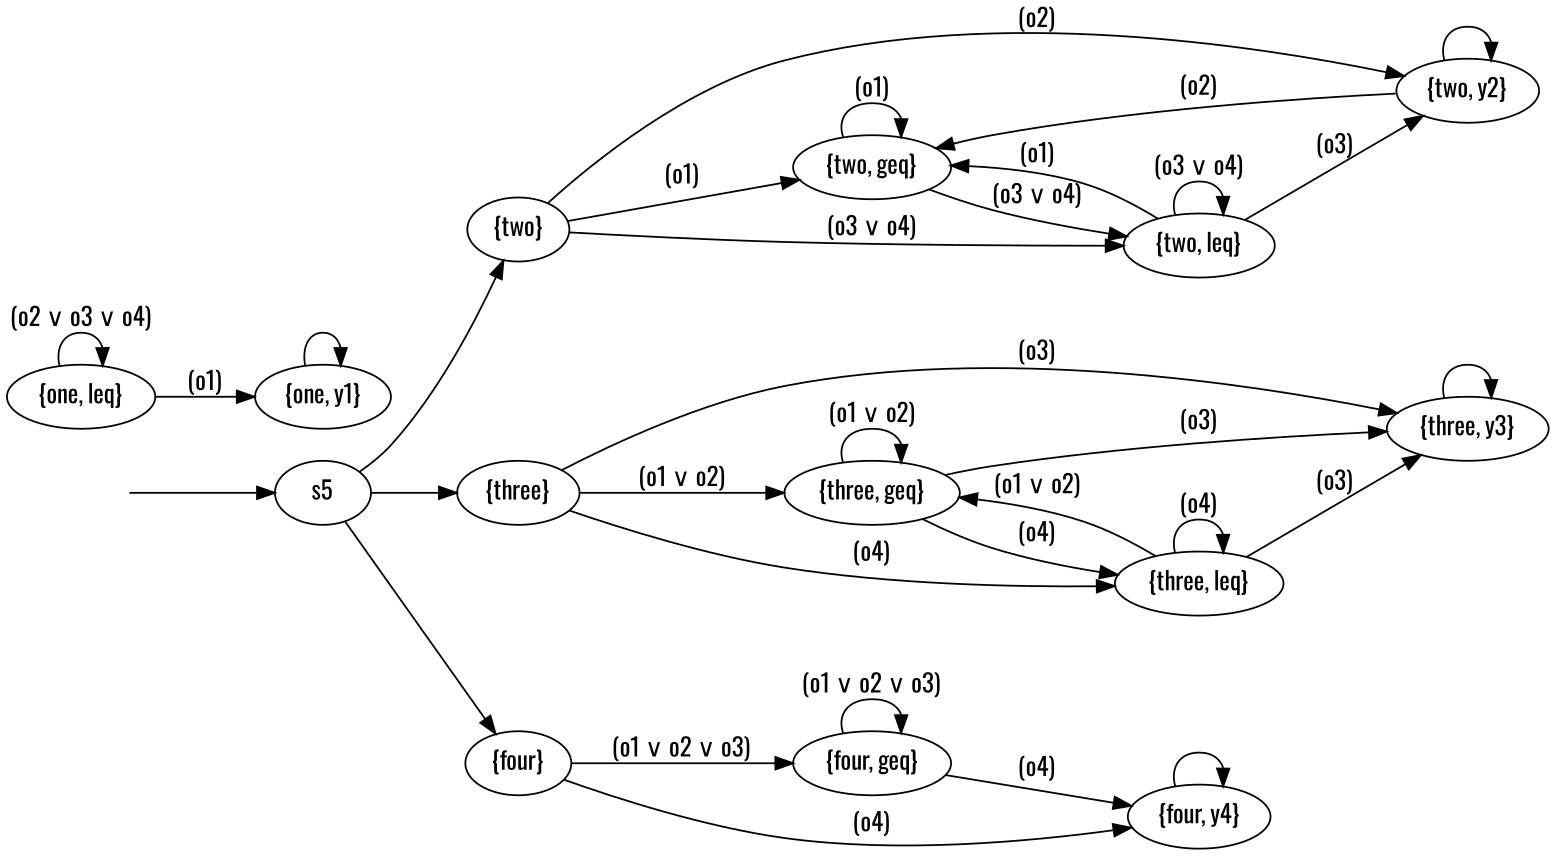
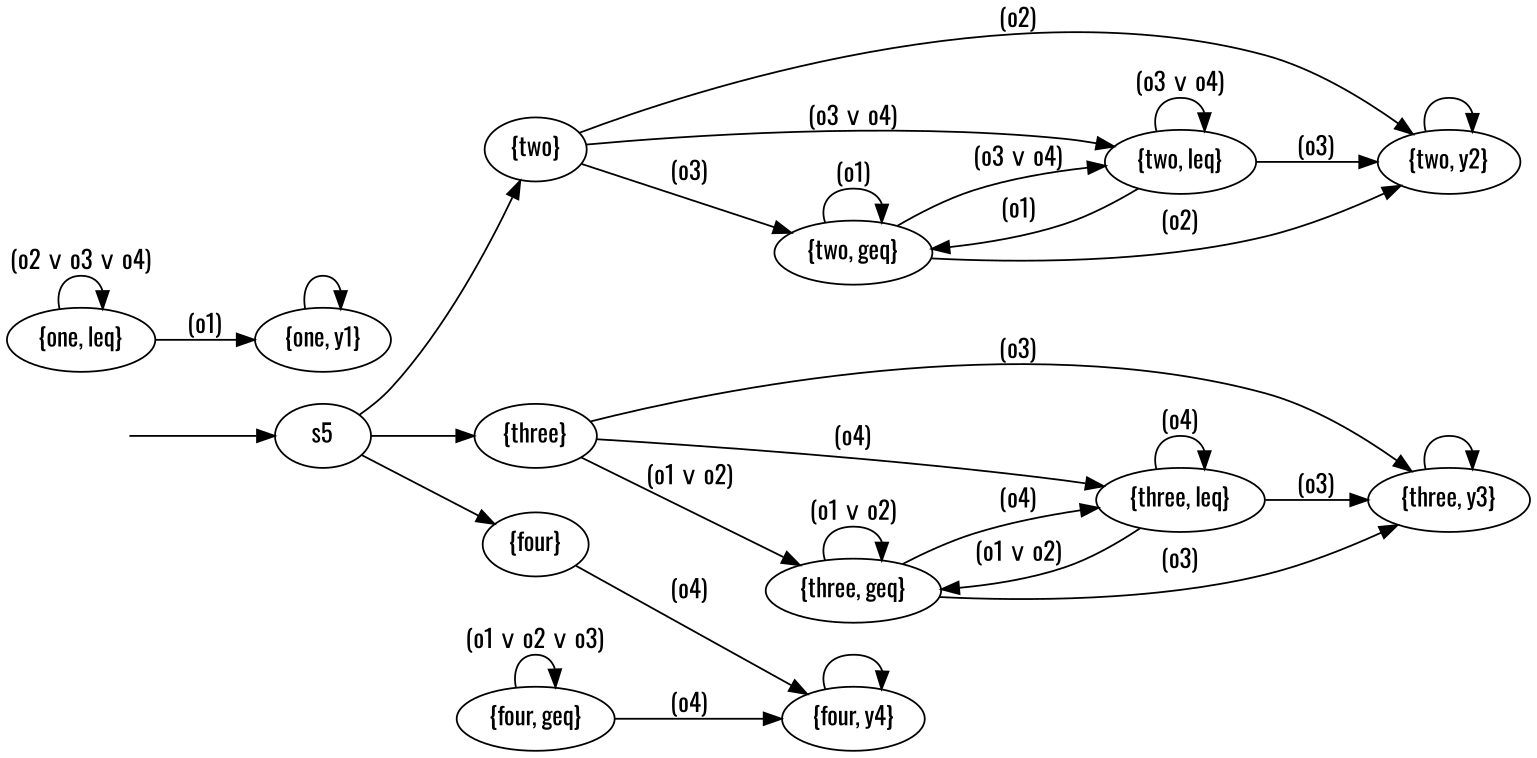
edge "{two, y2}" -> "{two, geq}": reversed
edge "{two}" -> "{two, geq}": label "(o1)" -> "(o3)"
edge "{four}" -> "{four, geq}": removed, label "(o1 ∨ o2 ∨ o3)"
